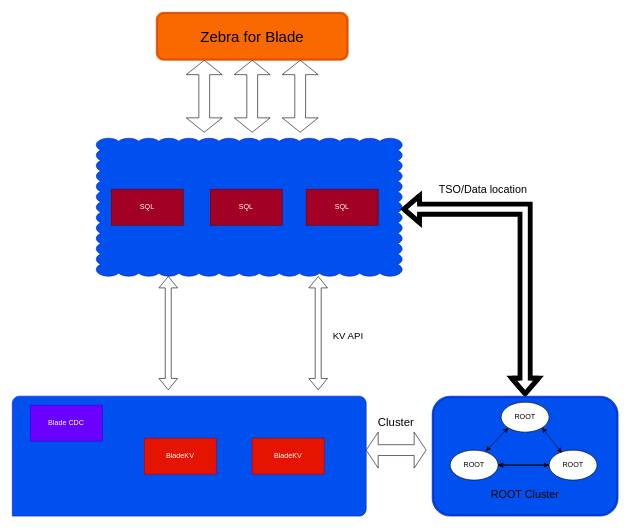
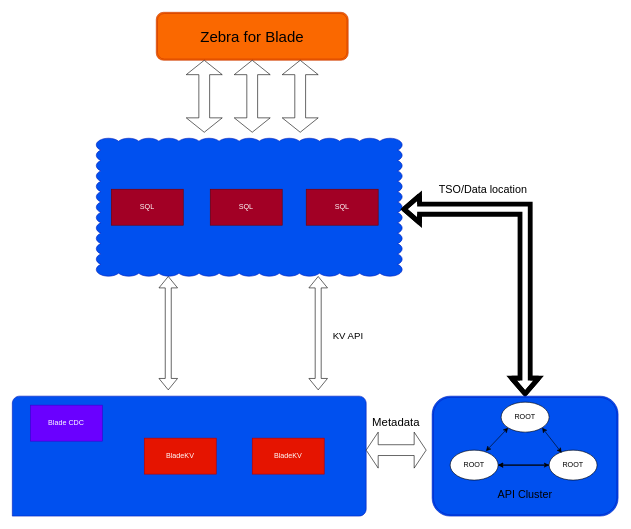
node "Cluster": label "Cluster" -> "Metadata"
node "ROOT Cluster": label "ROOT Cluster" -> "API Cluster"
